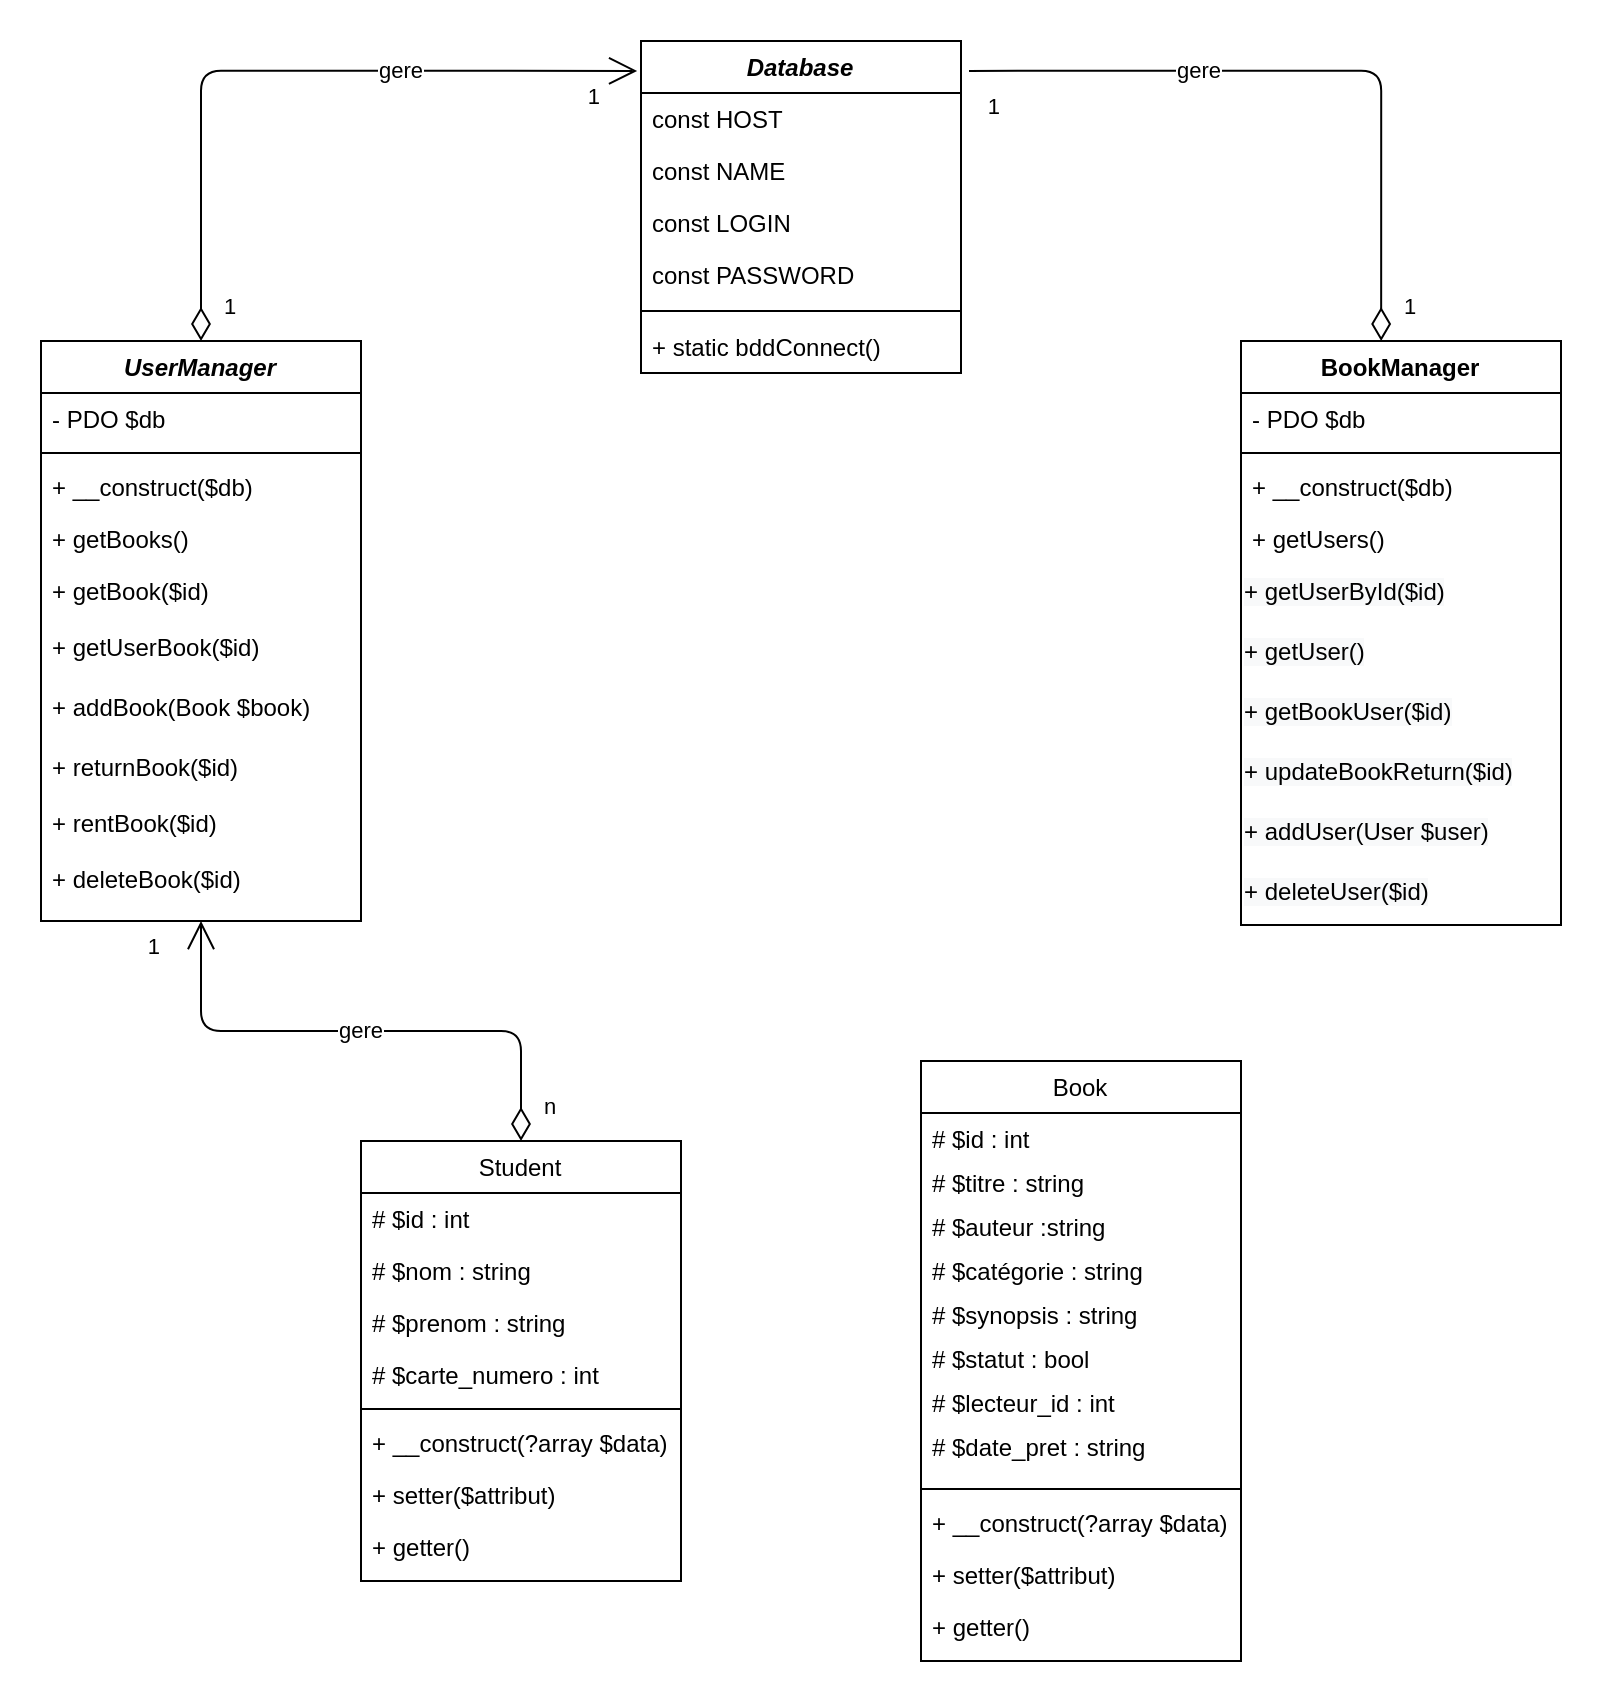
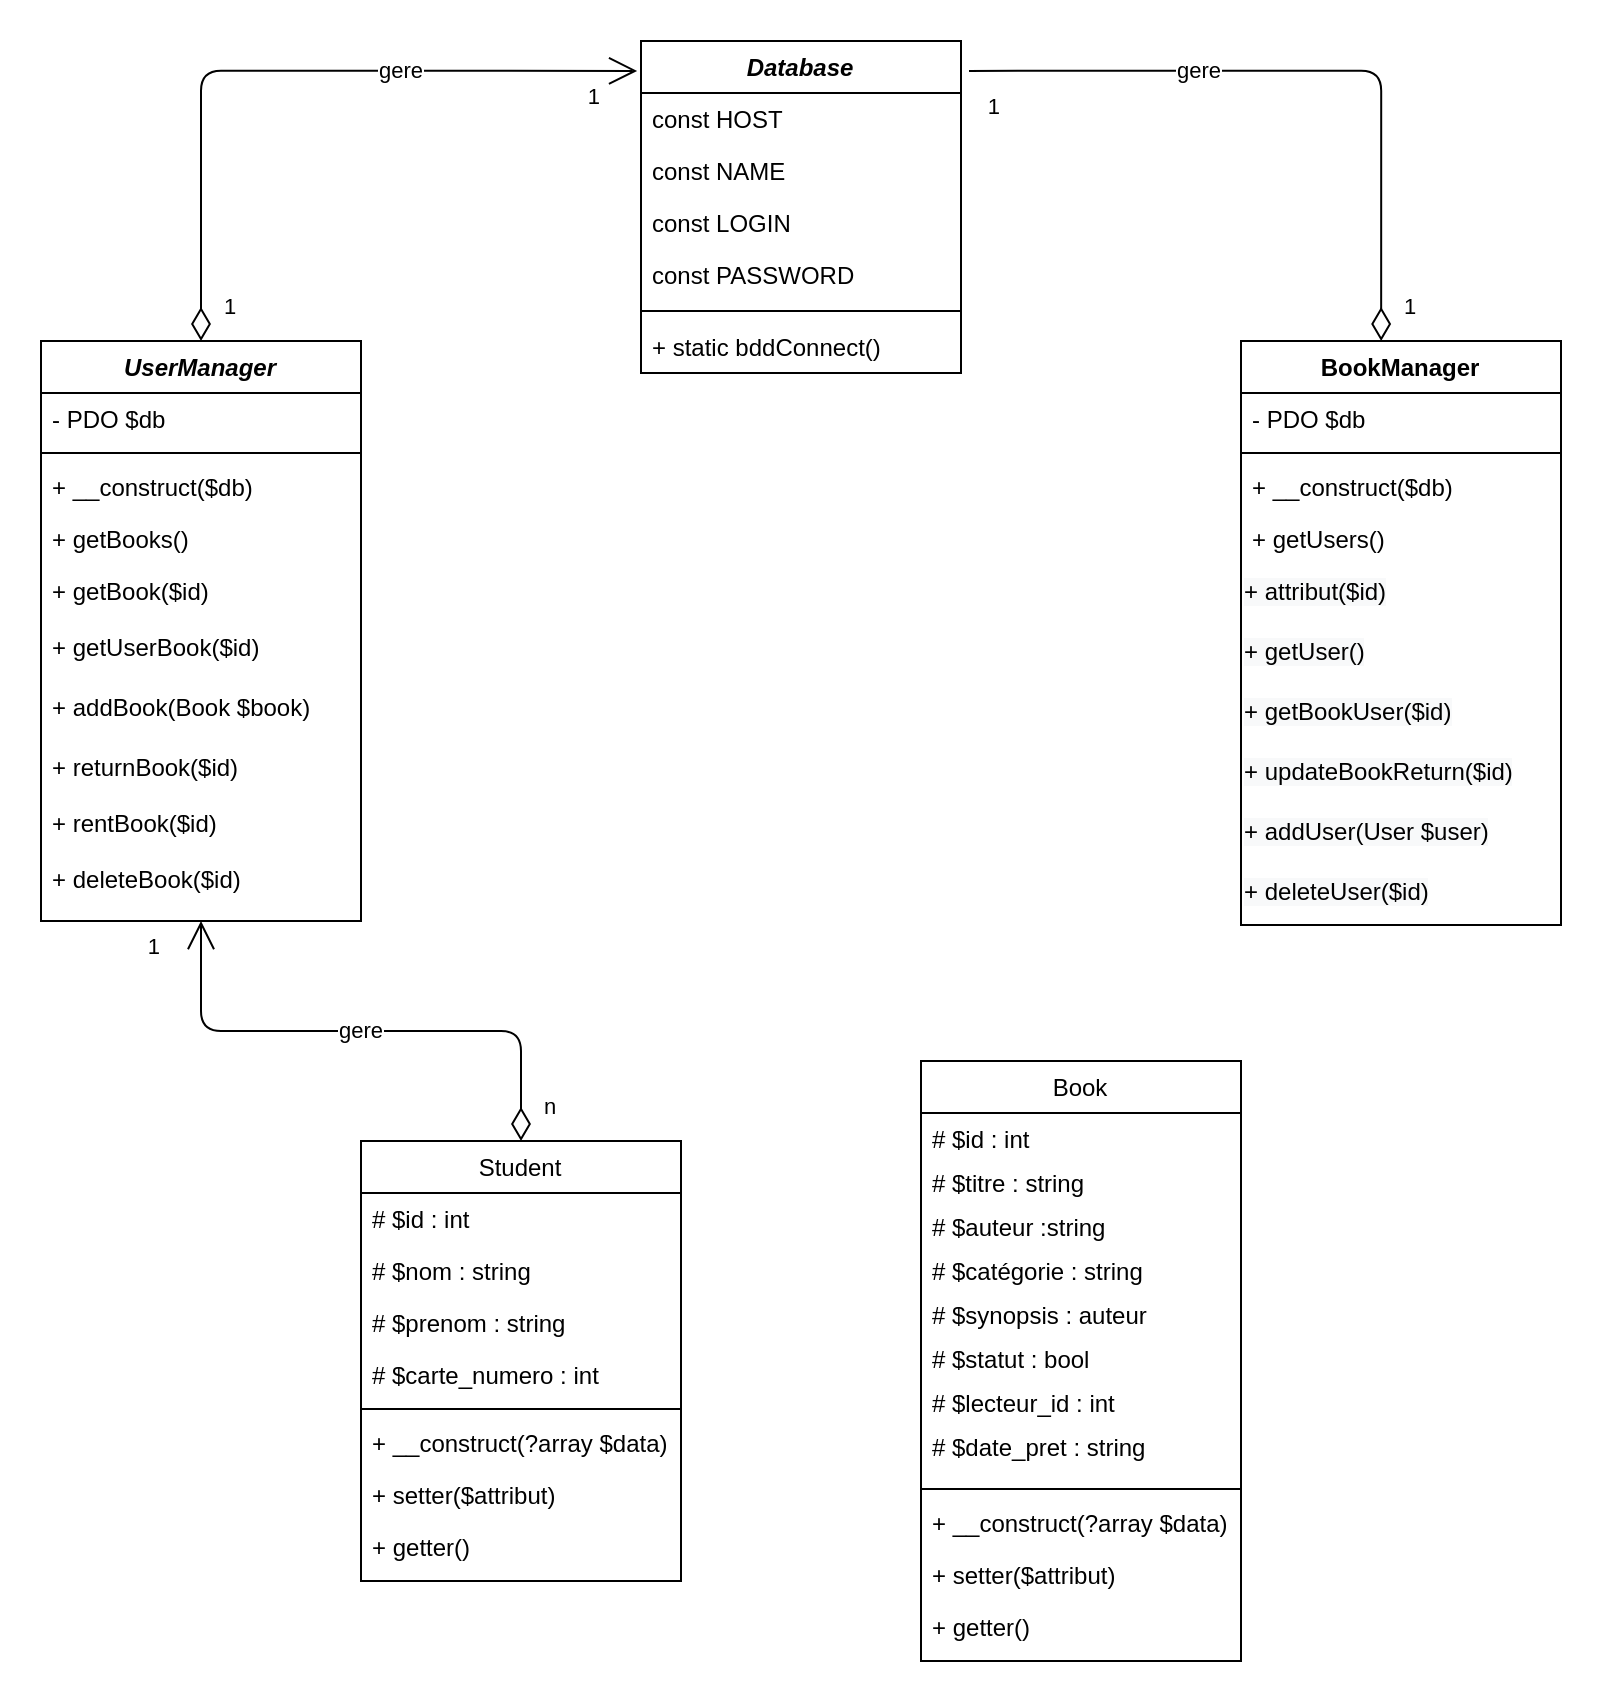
node "+ getUserById($id)": label "+ getUserById($id)" -> "+ attribut($id)"
node "# $synopsis : string": label "# $synopsis : string" -> "# $synopsis : auteur"
